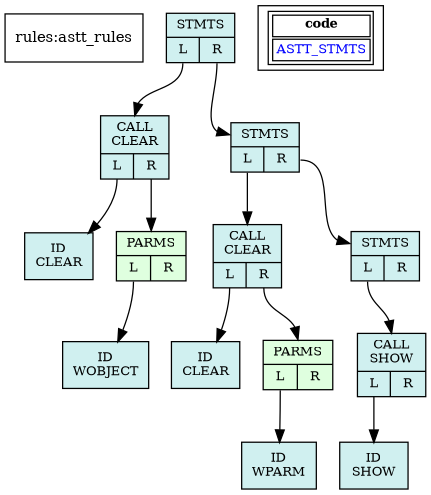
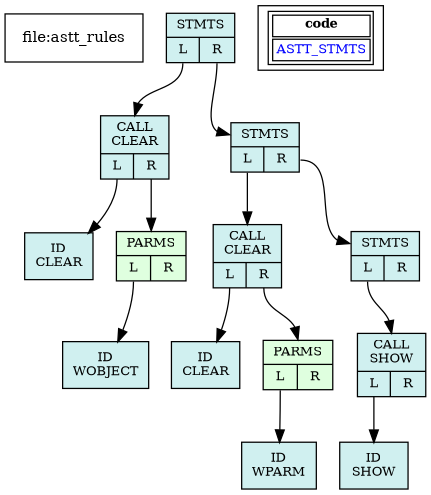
node "rules:astt_rules": label "rules:astt_rules" -> "file:astt_rules"
